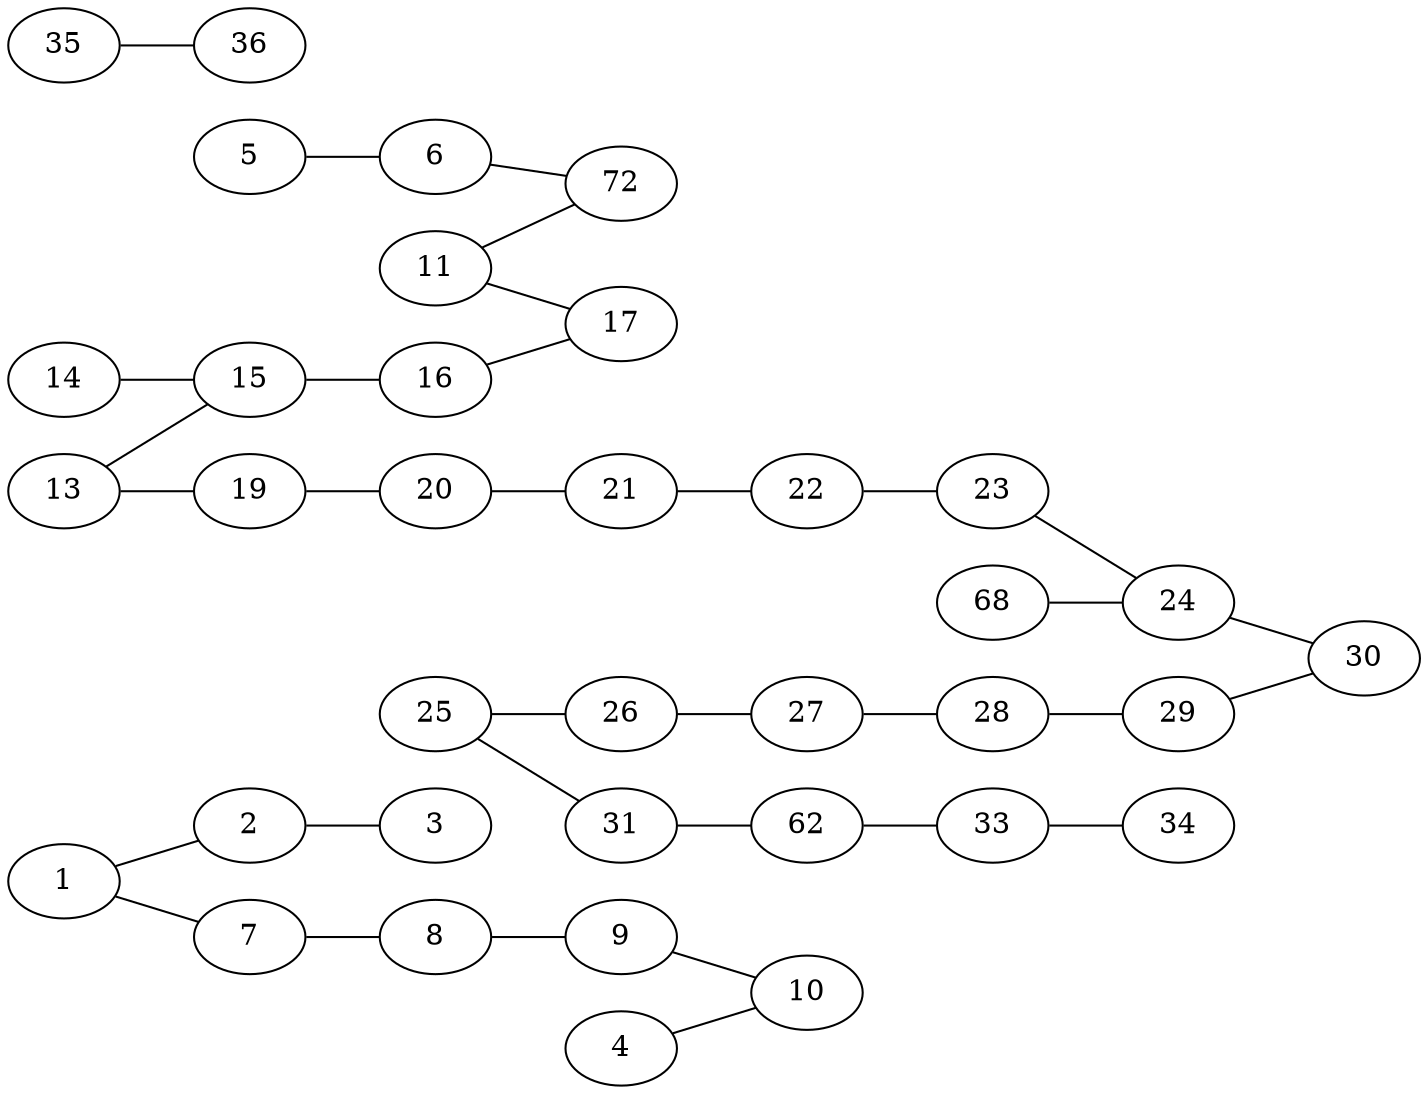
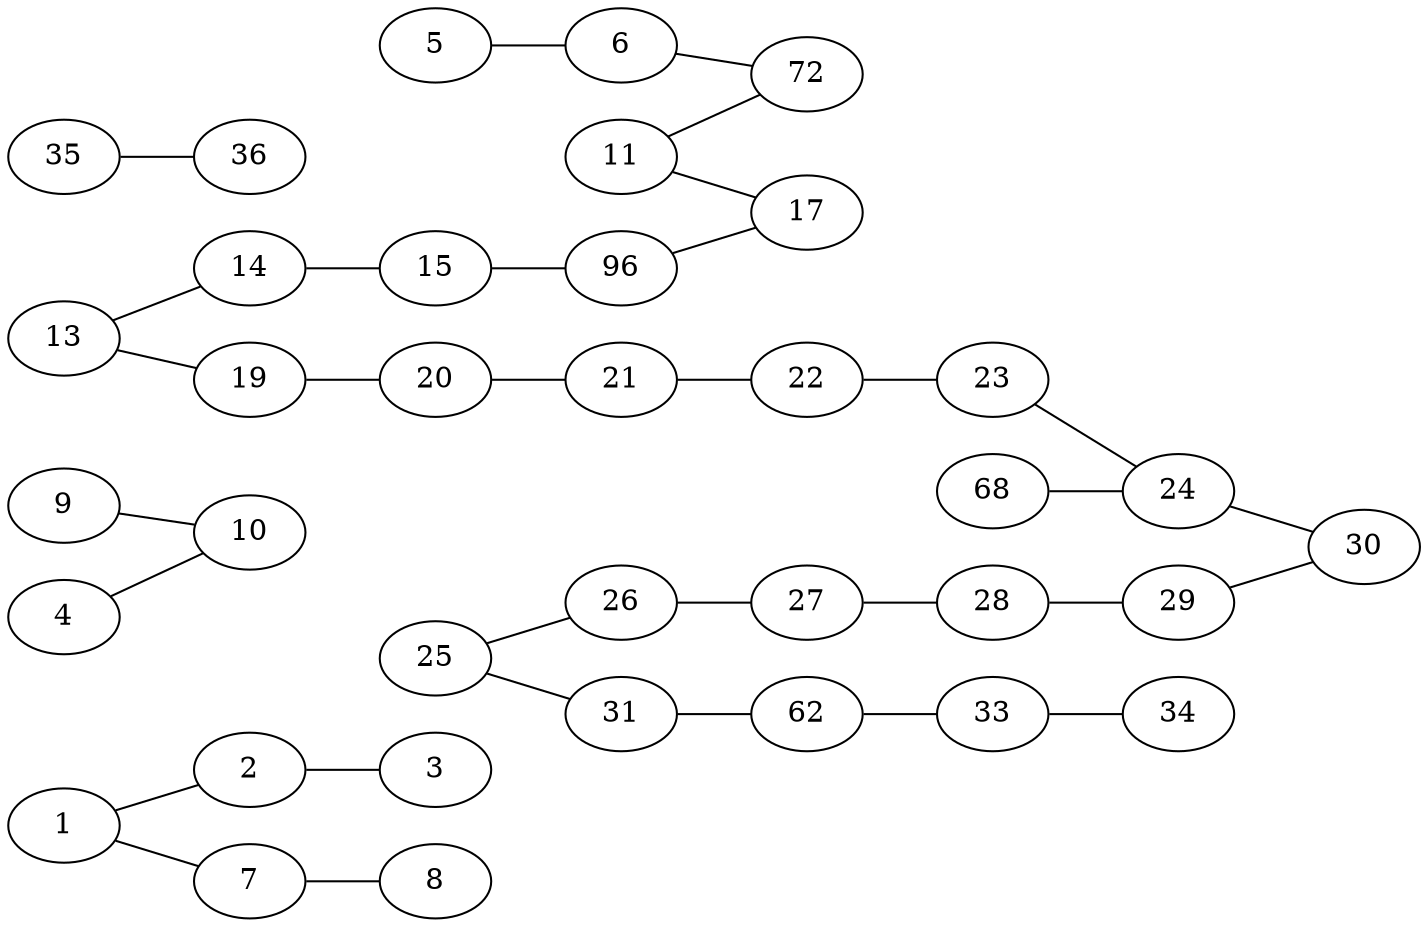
node "16": label "16" -> "96"
edge "15" -- "13": now "14" -- "13"
edge "8" -- "9": removed
